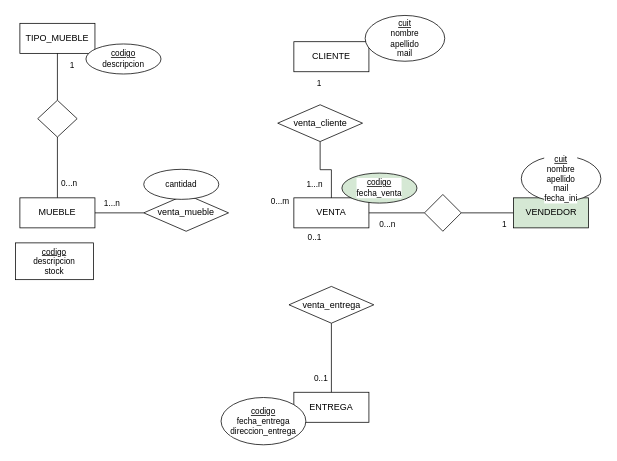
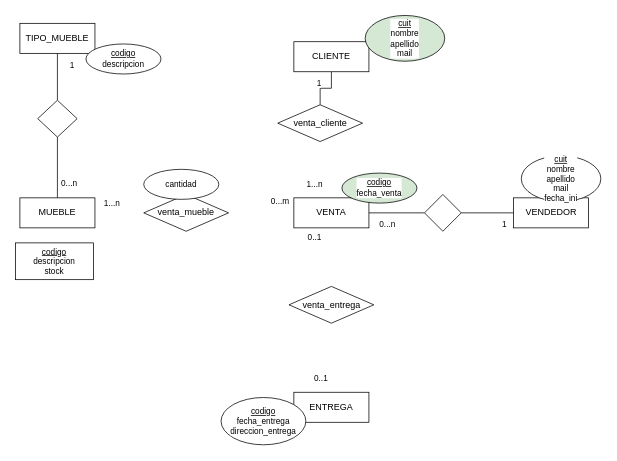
node "cuit nombre apellido mail": fillcolor #ffffff -> #d5e8d4
edge "CLIENTE" -- "venta_cliente": added
edge "venta_cliente" -- "VENTA": removed
edge "MUEBLE" -- "venta_mueble": removed
node "VENDEDOR": fillcolor #d5e8d4 -> #ffffff
edge "venta_entrega" -- "ENTREGA": removed
